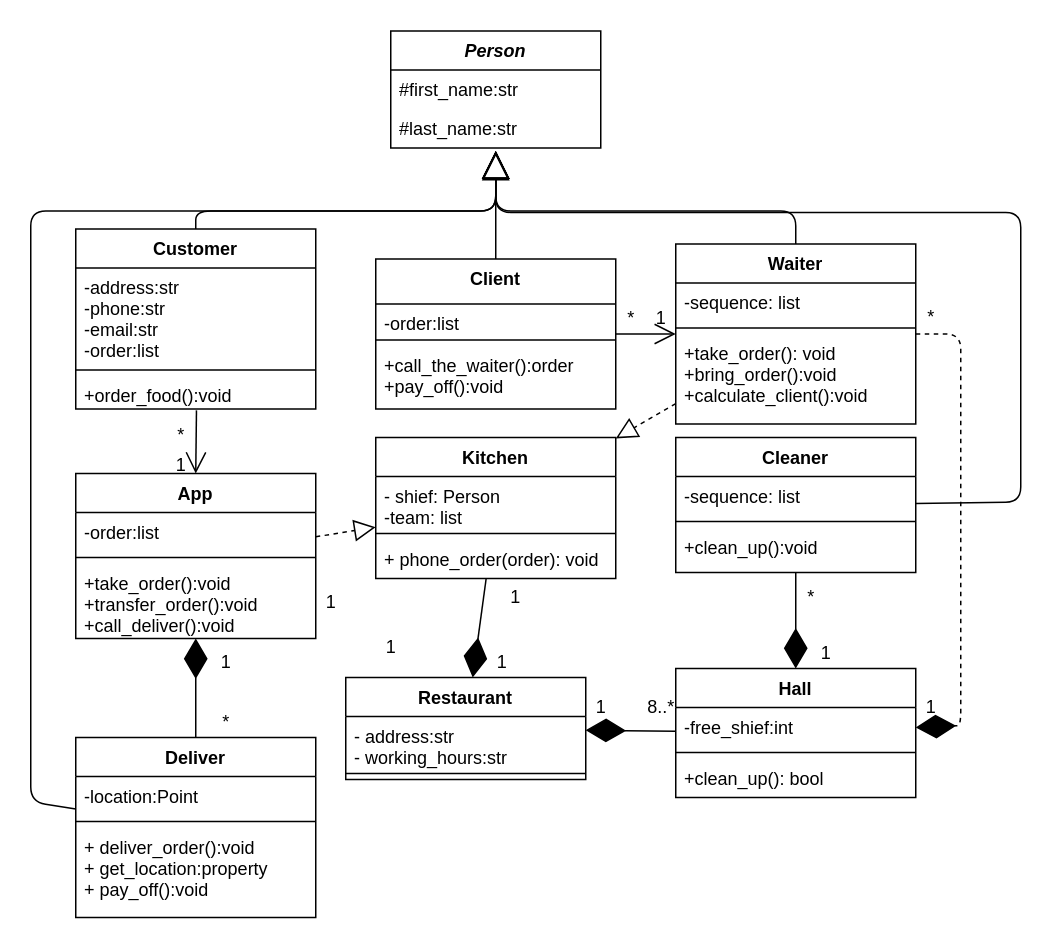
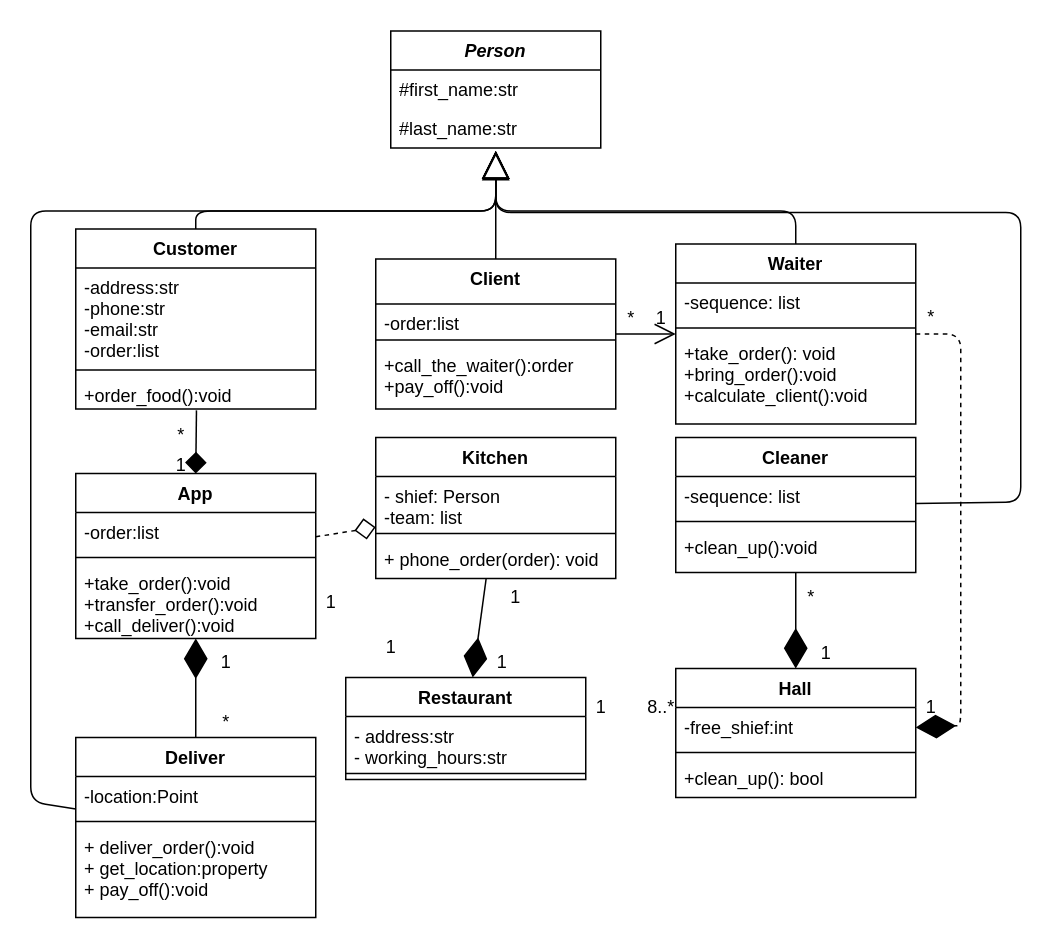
edge "Waiter" -> "Kitchen": removed
edge "+order_food():void" -> "App": arrowhead open -> diamond
edge "App" -> "Kitchen": arrowhead block -> diamond
edge "Hall" -> "Restaurant": removed
